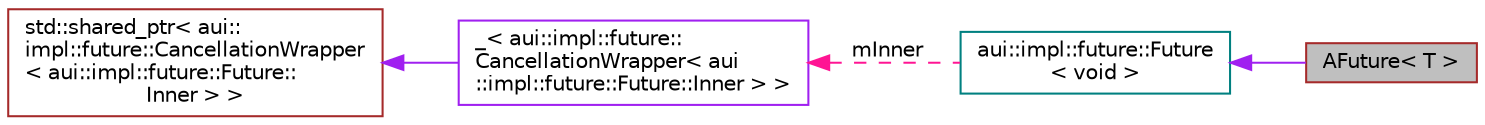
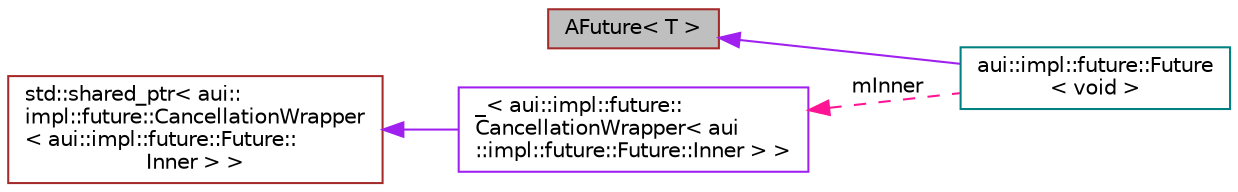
edge "AFuture< T >" -> "aui::impl::future::Future < void >": reversed
